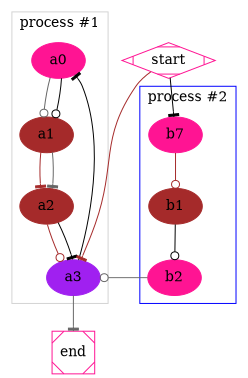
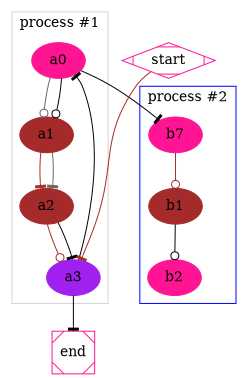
edge "start" -> "b7": now "a0" -> "b7"
edge "b2" -> "a3": removed
edge "a3" -> "end": color gray40 -> black
